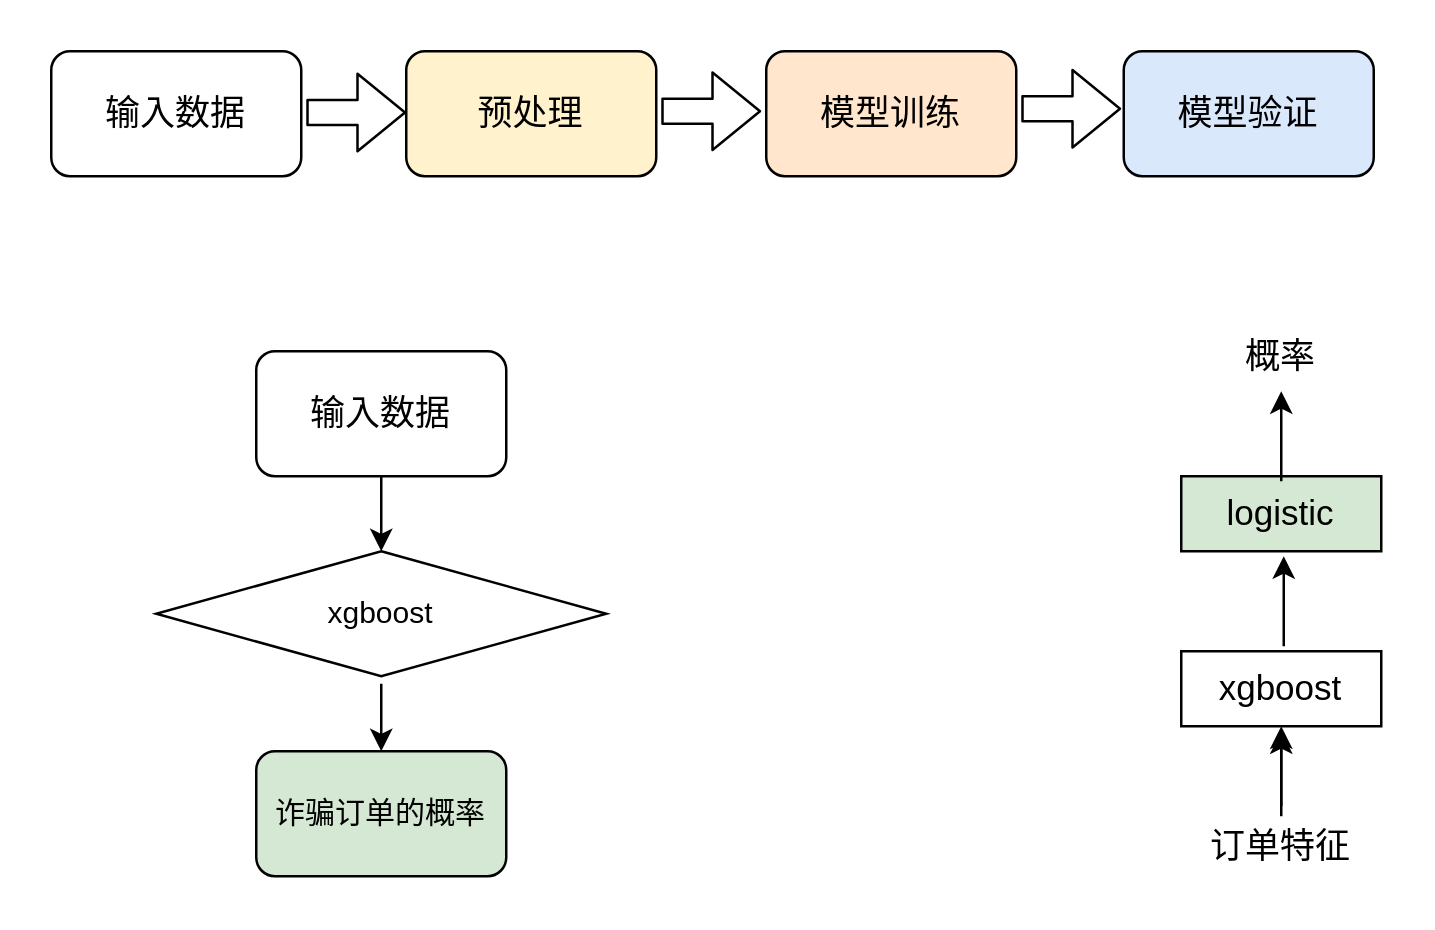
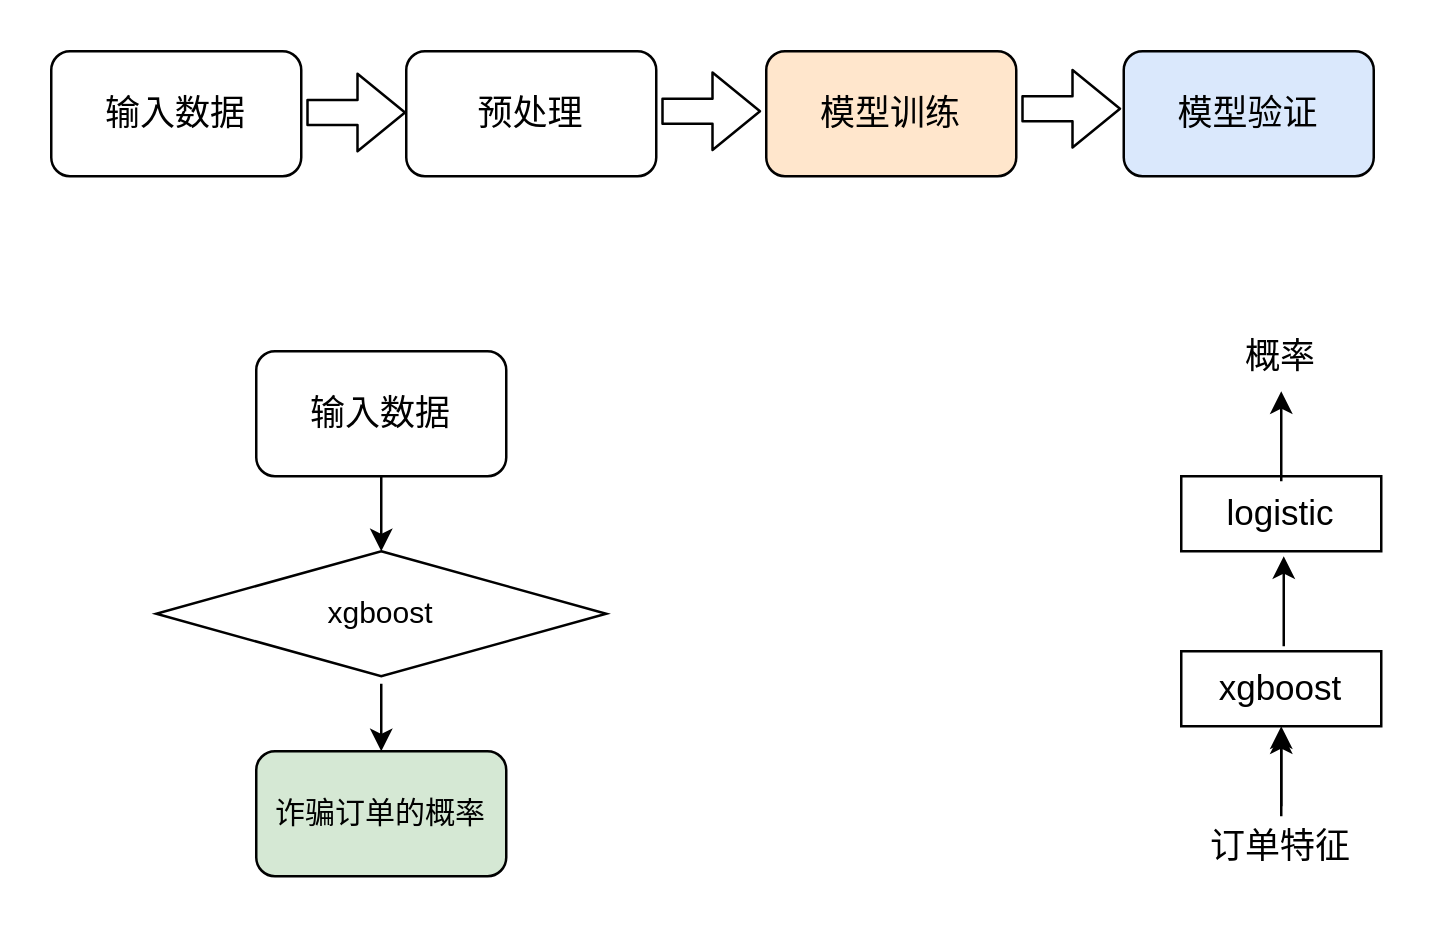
node "预处理": fillcolor #fff2cc -> #ffffff
node "logistic": fillcolor #d5e8d4 -> #ffffff
